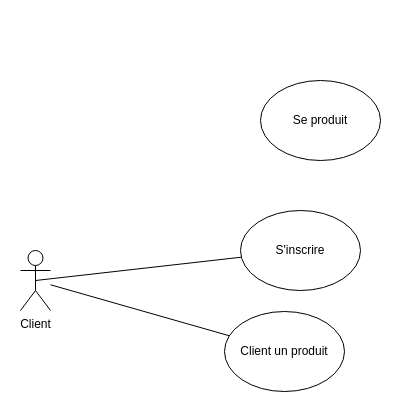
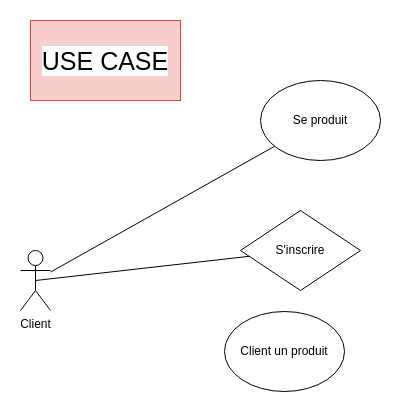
node "USE CASE": added
edge "Se produit" -- "Client": added
node "S'inscrire": shape ellipse -> diamond
edge "Client" -- "Client un produit": removed
